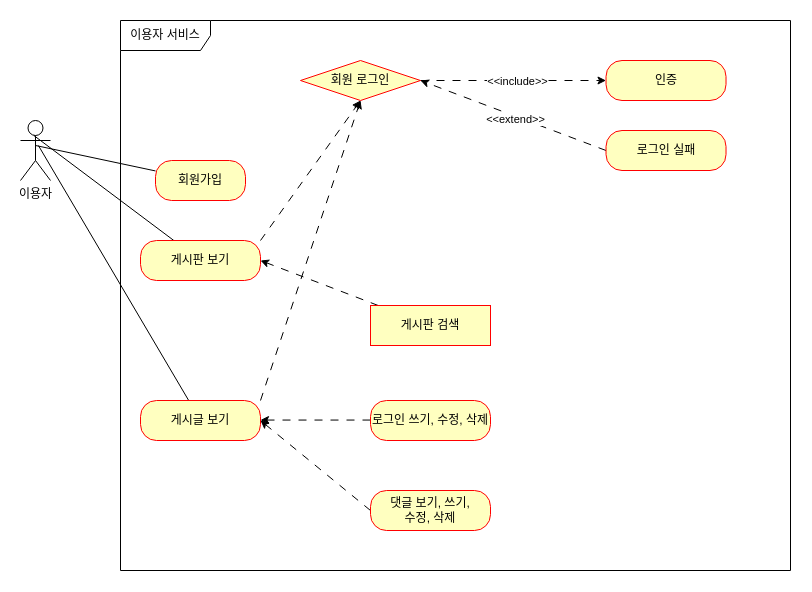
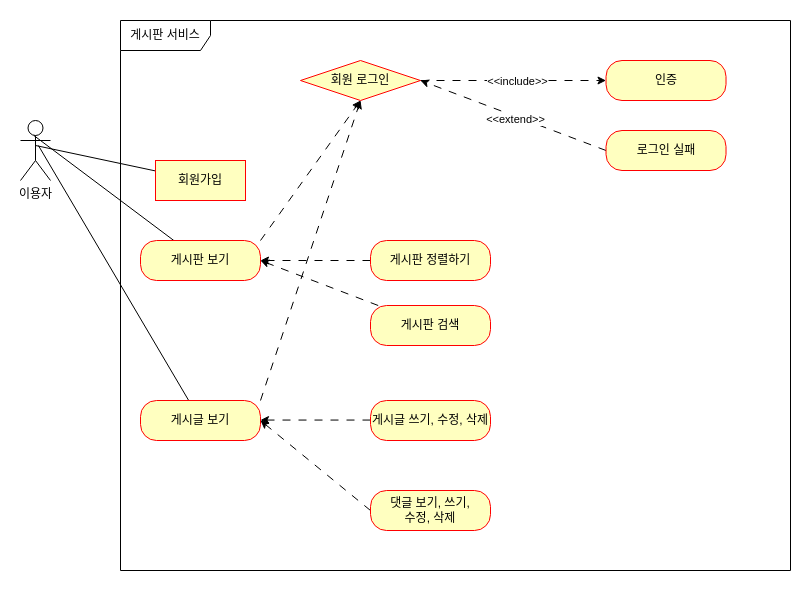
node "이용자 서비스": label "이용자 서비스" -> "게시판 서비스"
node "회원가입": shape rounded rectangle -> rectangle
edge "게시판 정렬하기" -> "게시판 보기": added
node "게시판 정렬하기": added
node "게시판 검색": shape rectangle -> rounded rectangle
node "로그인 쓰기, 수정, 삭제": label "로그인 쓰기, 수정, 삭제" -> "게시글 쓰기, 수정, 삭제"
